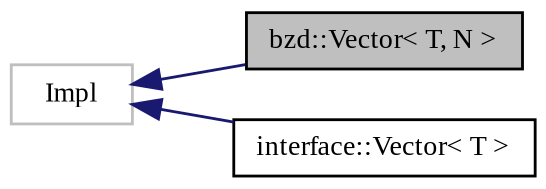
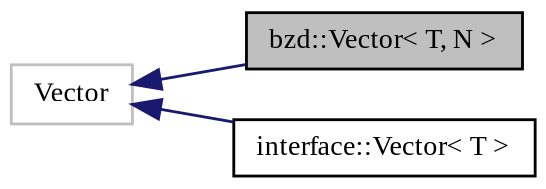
node "Impl": label "Impl" -> "Vector"
